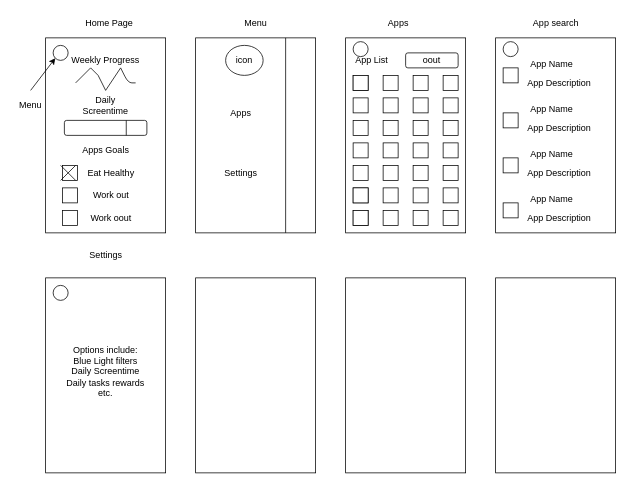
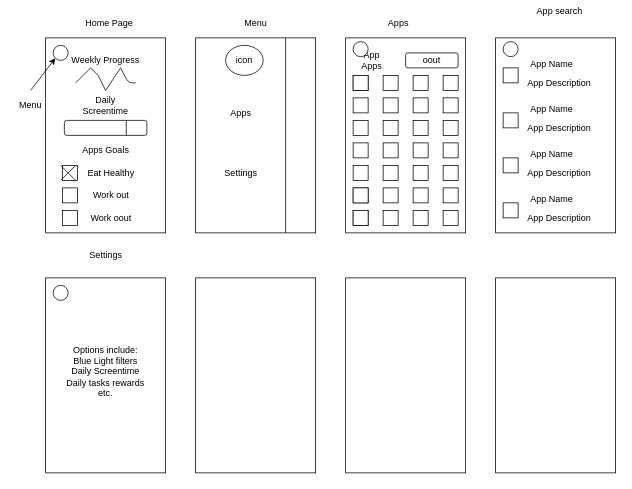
node "App search": moved (555, 23) -> (559, 12)
node "App List": label "App List" -> "App Apps"
